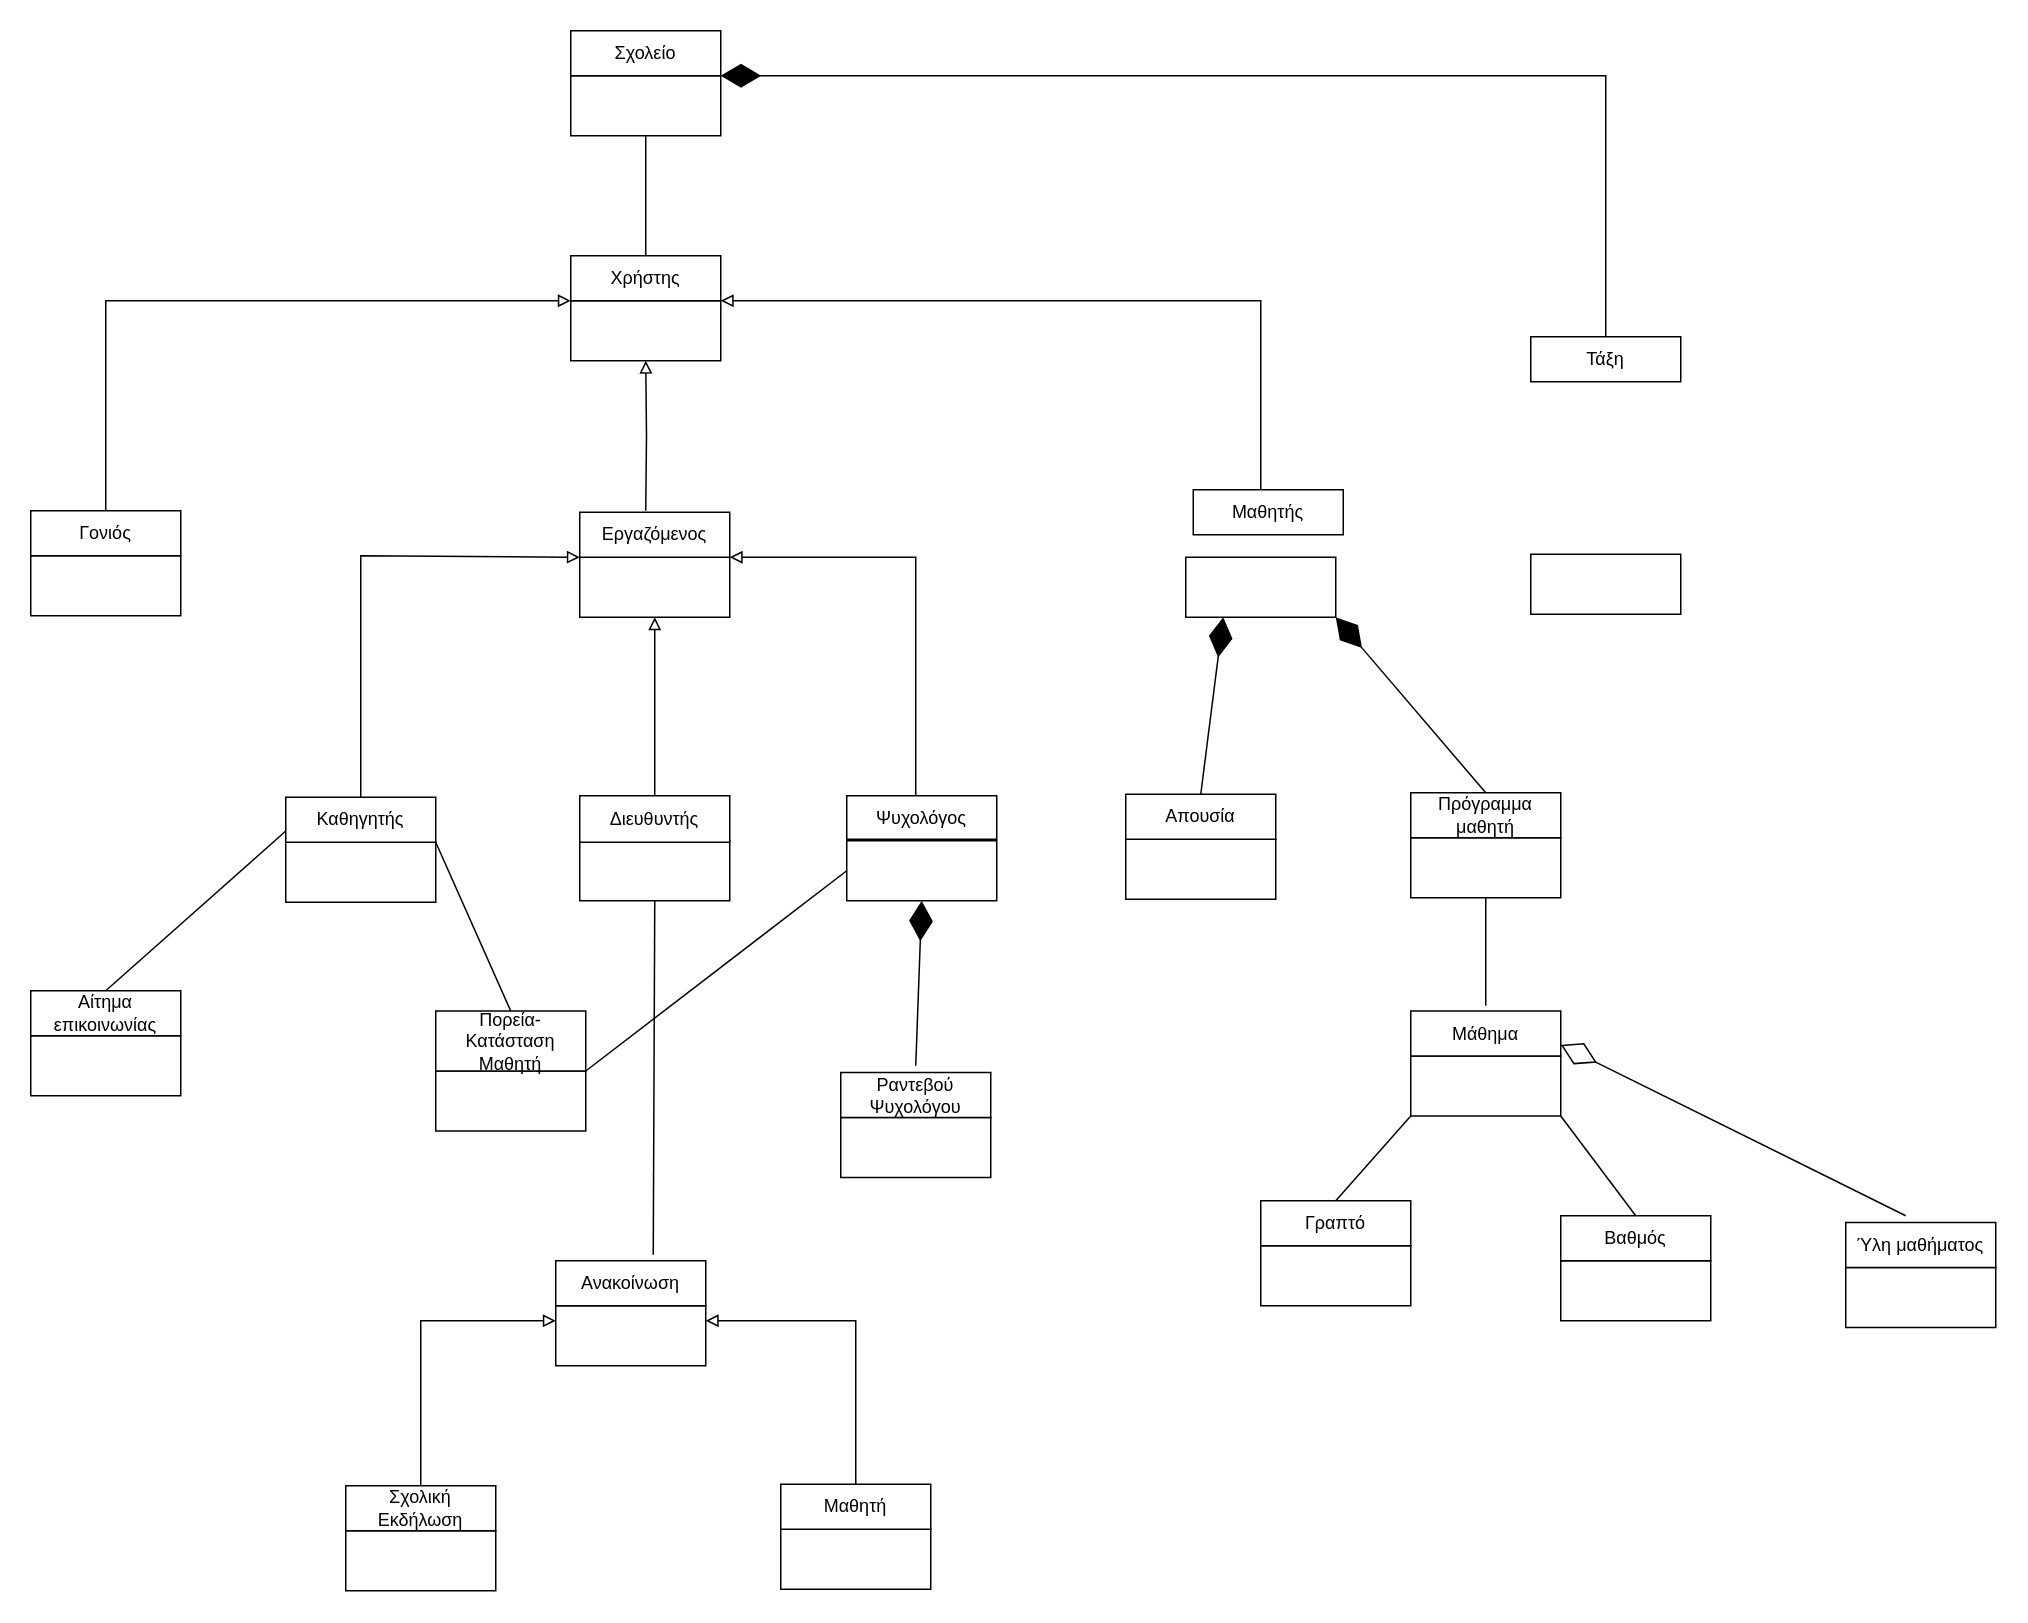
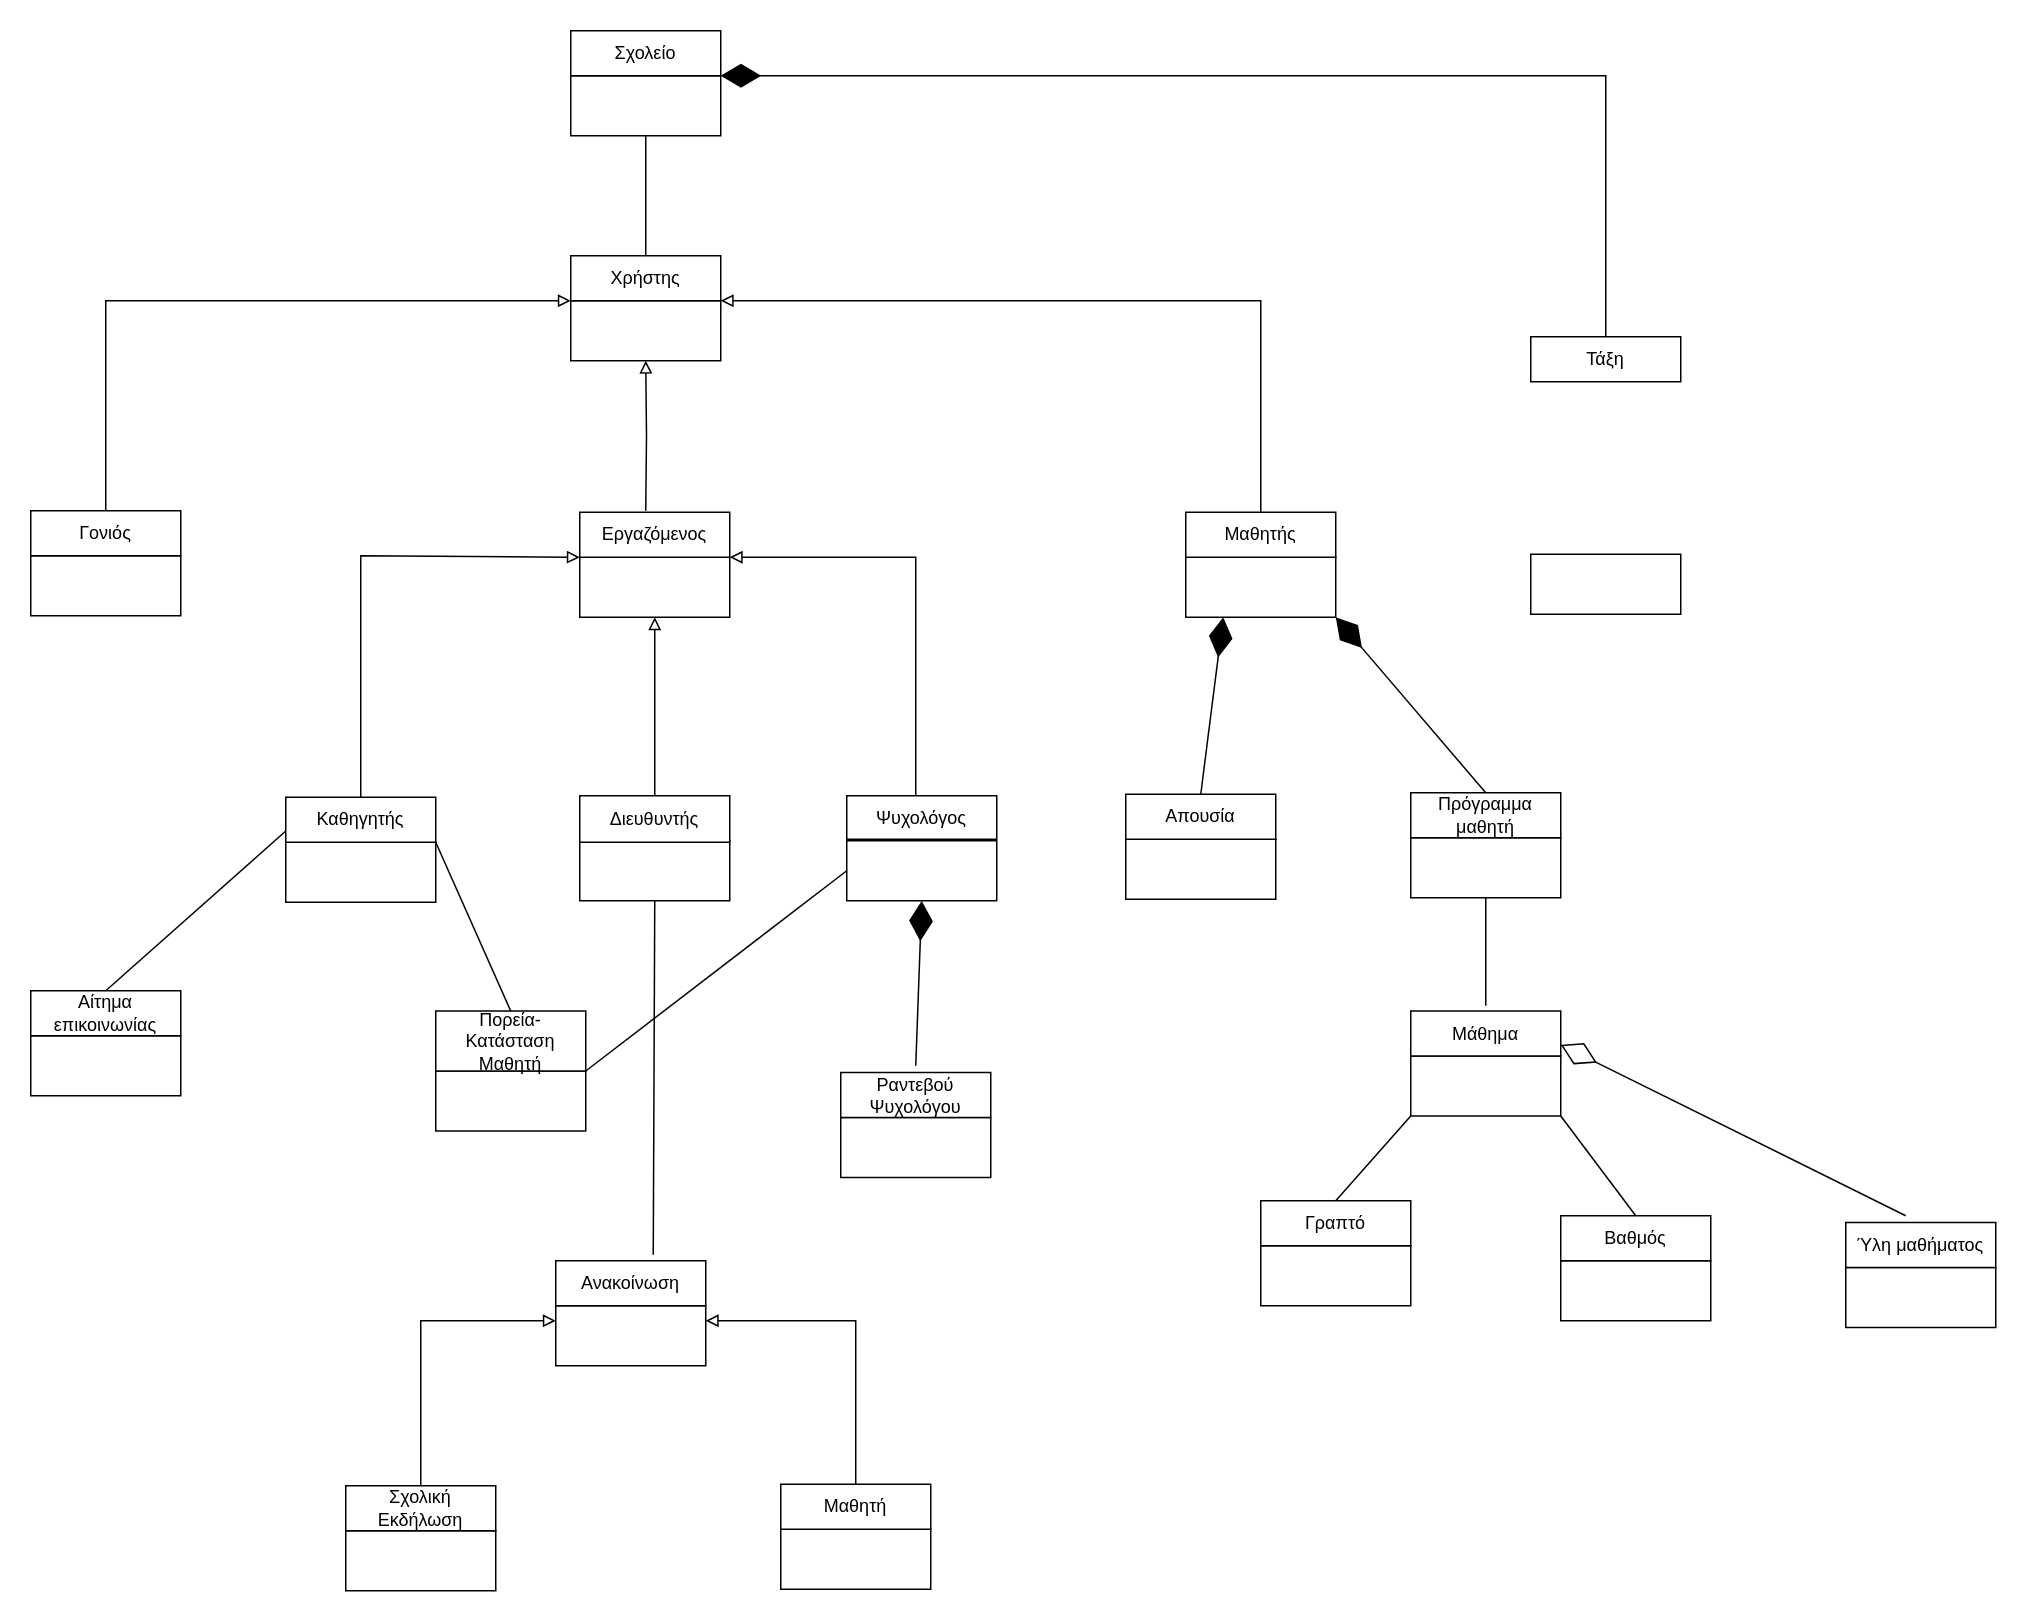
node "Μαθητής": moved (1268, 512) -> (1261, 535)
